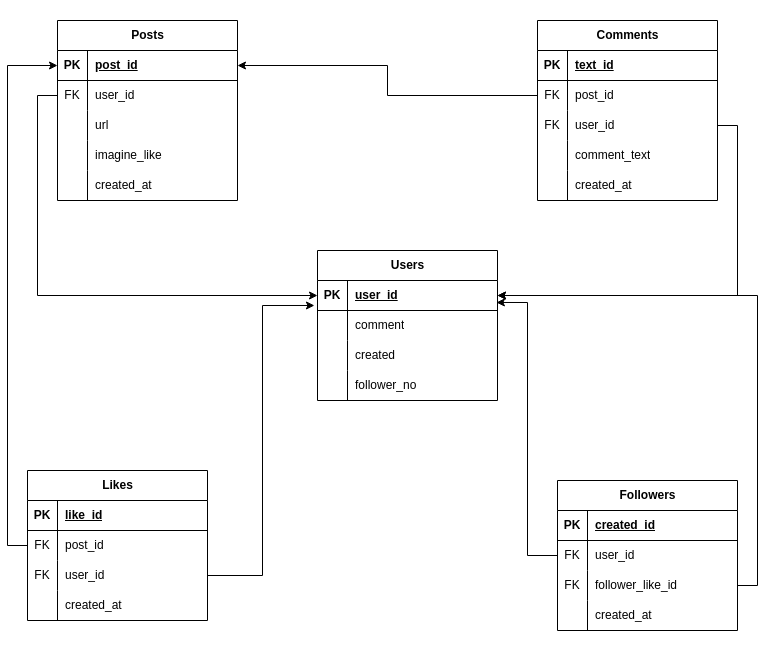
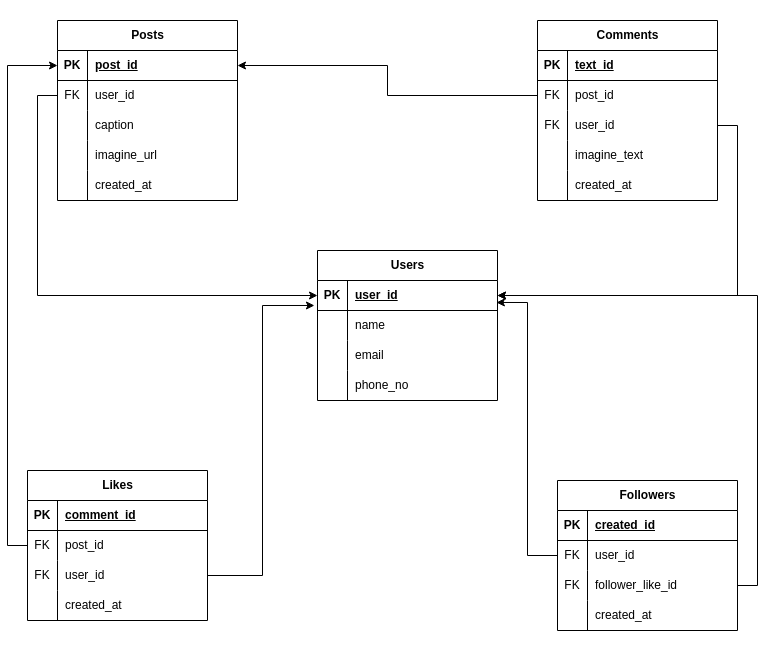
node "url": label "url" -> "caption"
node "imagine_like": label "imagine_like" -> "imagine_url"
node "comment_text": label "comment_text" -> "imagine_text"
node "comment": label "comment" -> "name"
node "created": label "created" -> "email"
node "follower_no": label "follower_no" -> "phone_no"
node "like_id": label "like_id" -> "comment_id"
